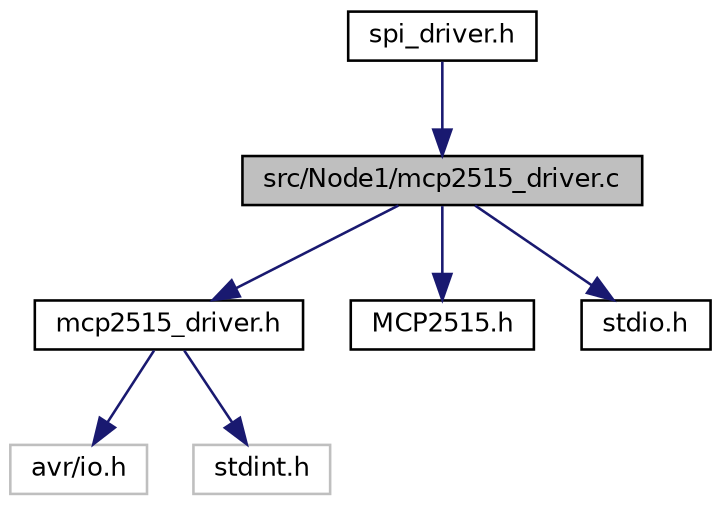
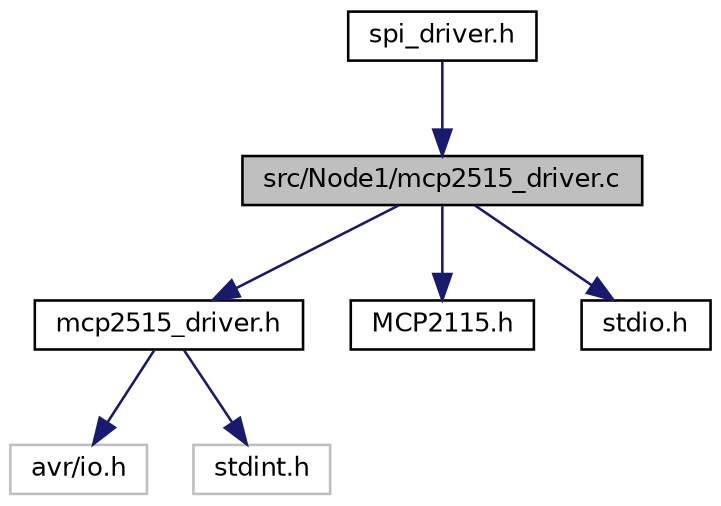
node "MCP2515.h": label "MCP2515.h" -> "MCP2115.h"
